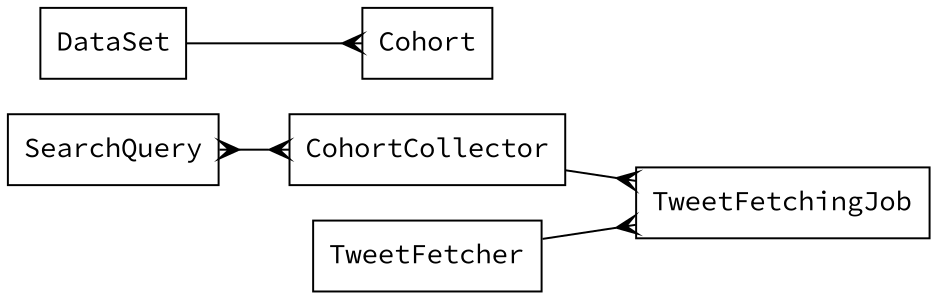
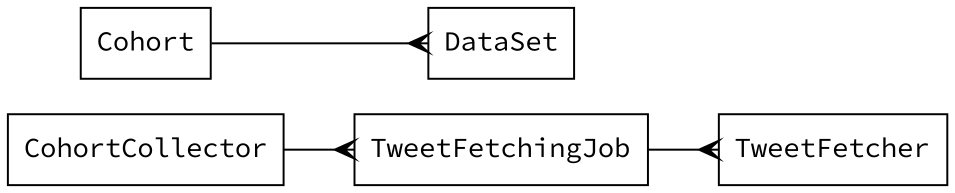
edge "DataSet" -> "Cohort": reversed
node "SearchQuery": removed
edge "TweetFetcher" -> "TweetFetchingJob": reversed
